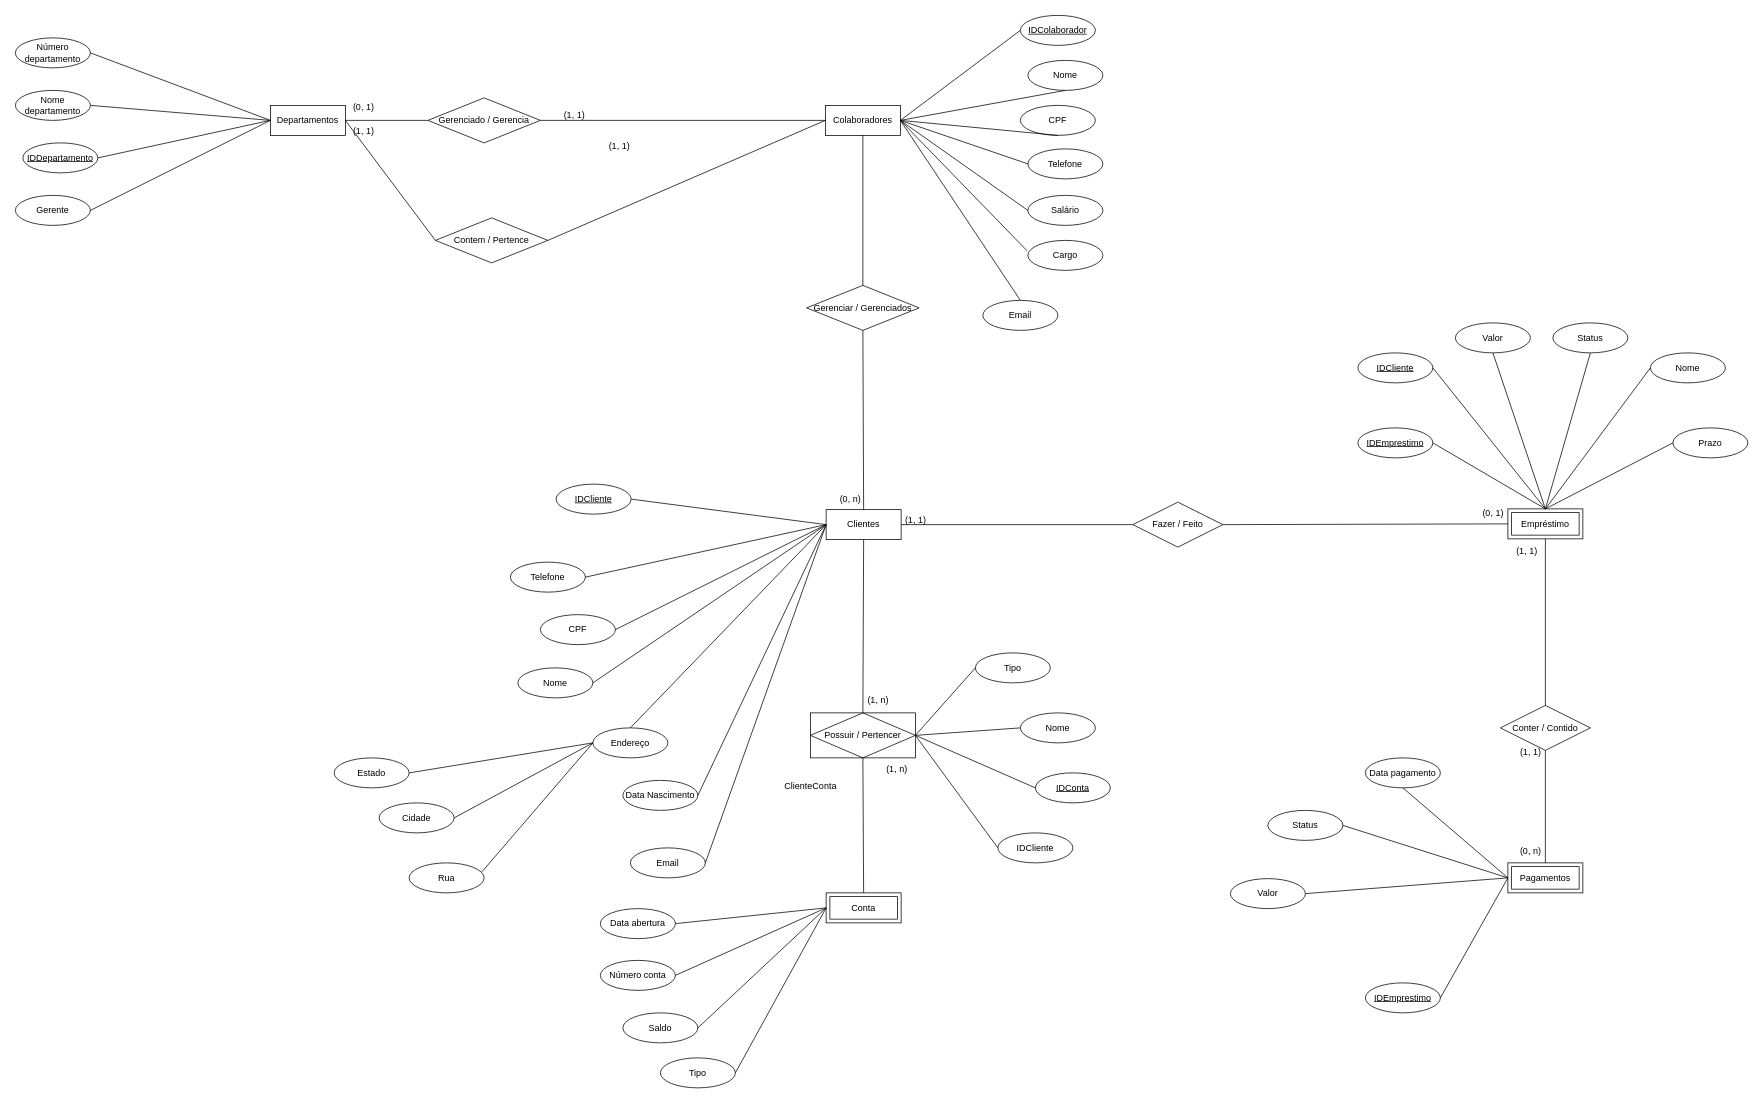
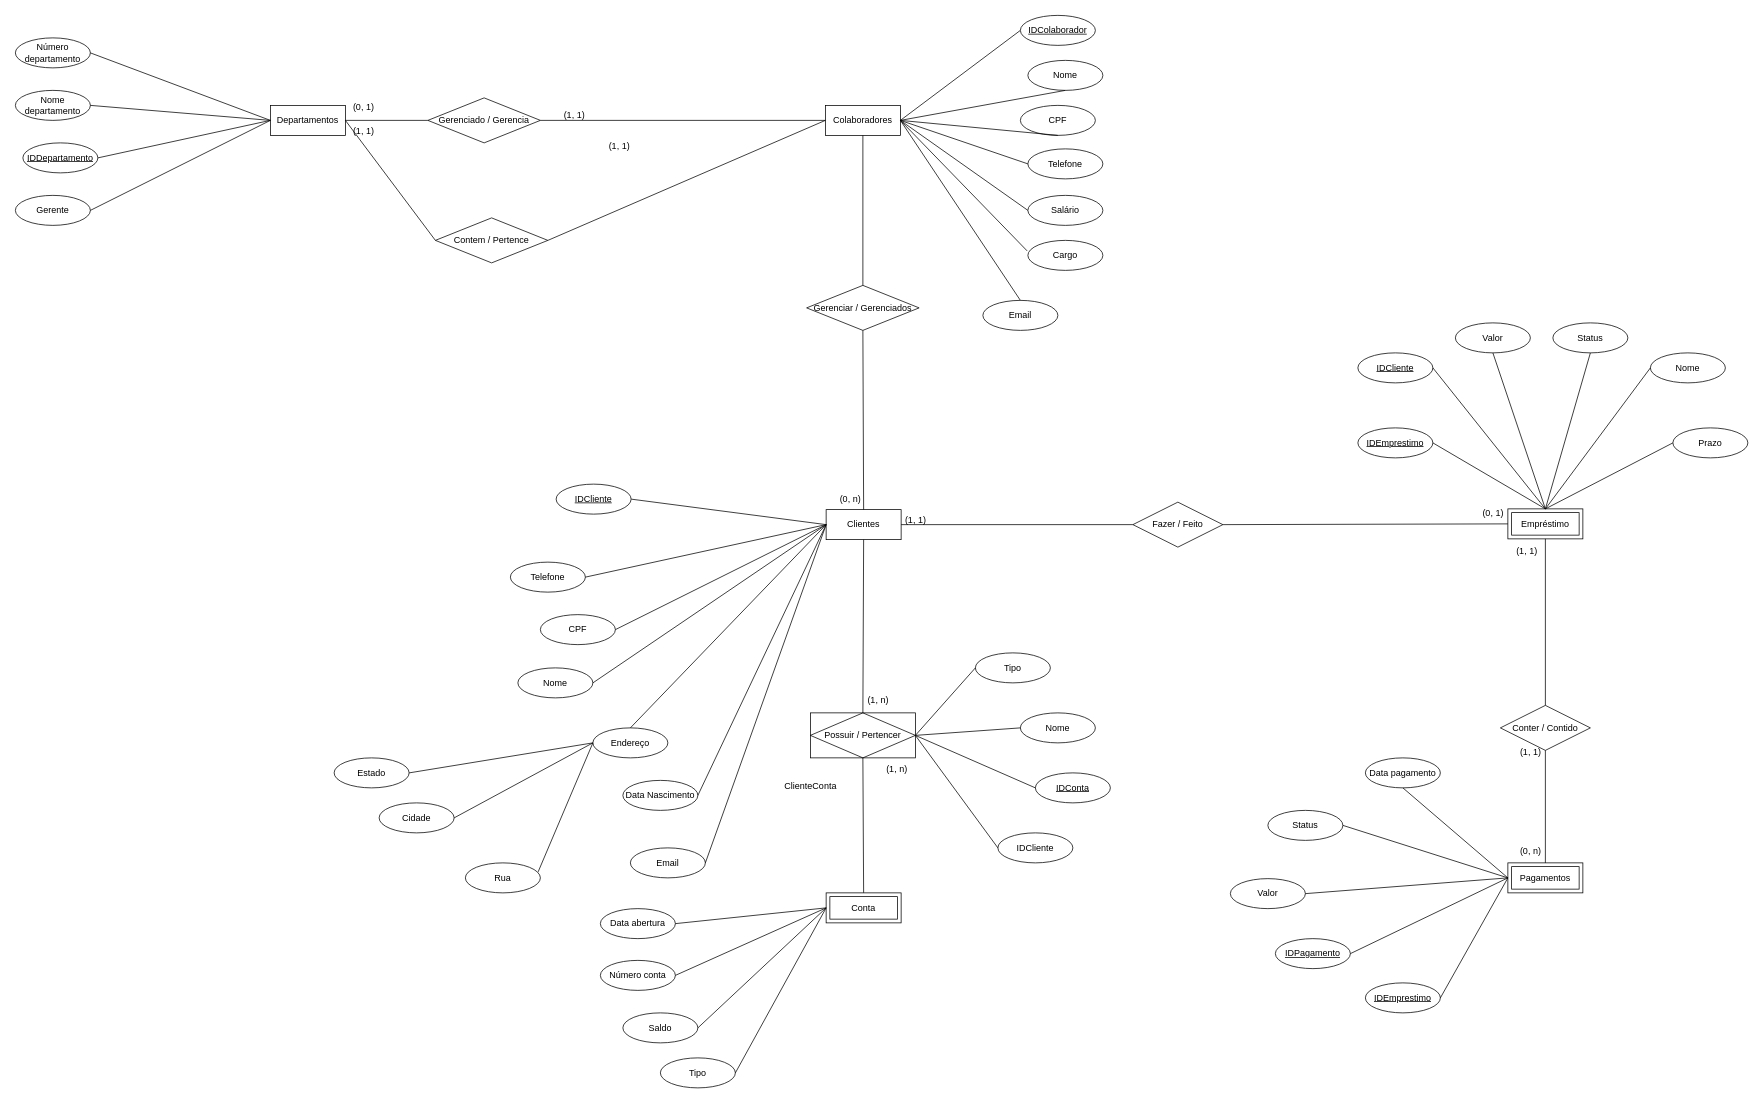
node "Rua": moved (447, 878) -> (503, 878)
edge "Pagamentos" -- "IDPagamento": added
node "IDPagamento": added
